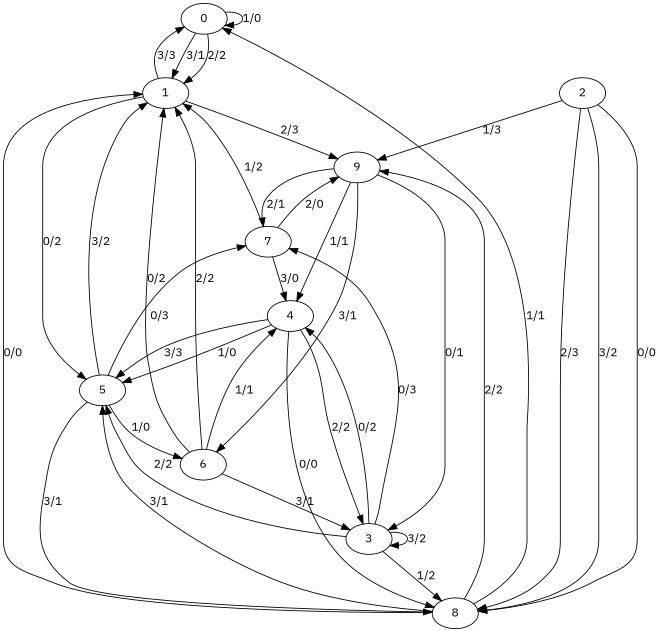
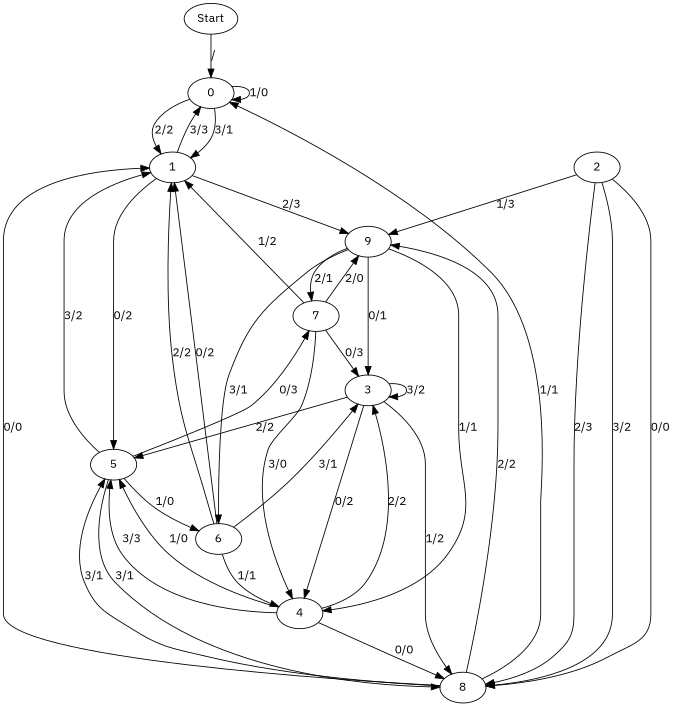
node "Start": added
edge "3" -> "7": reversed
